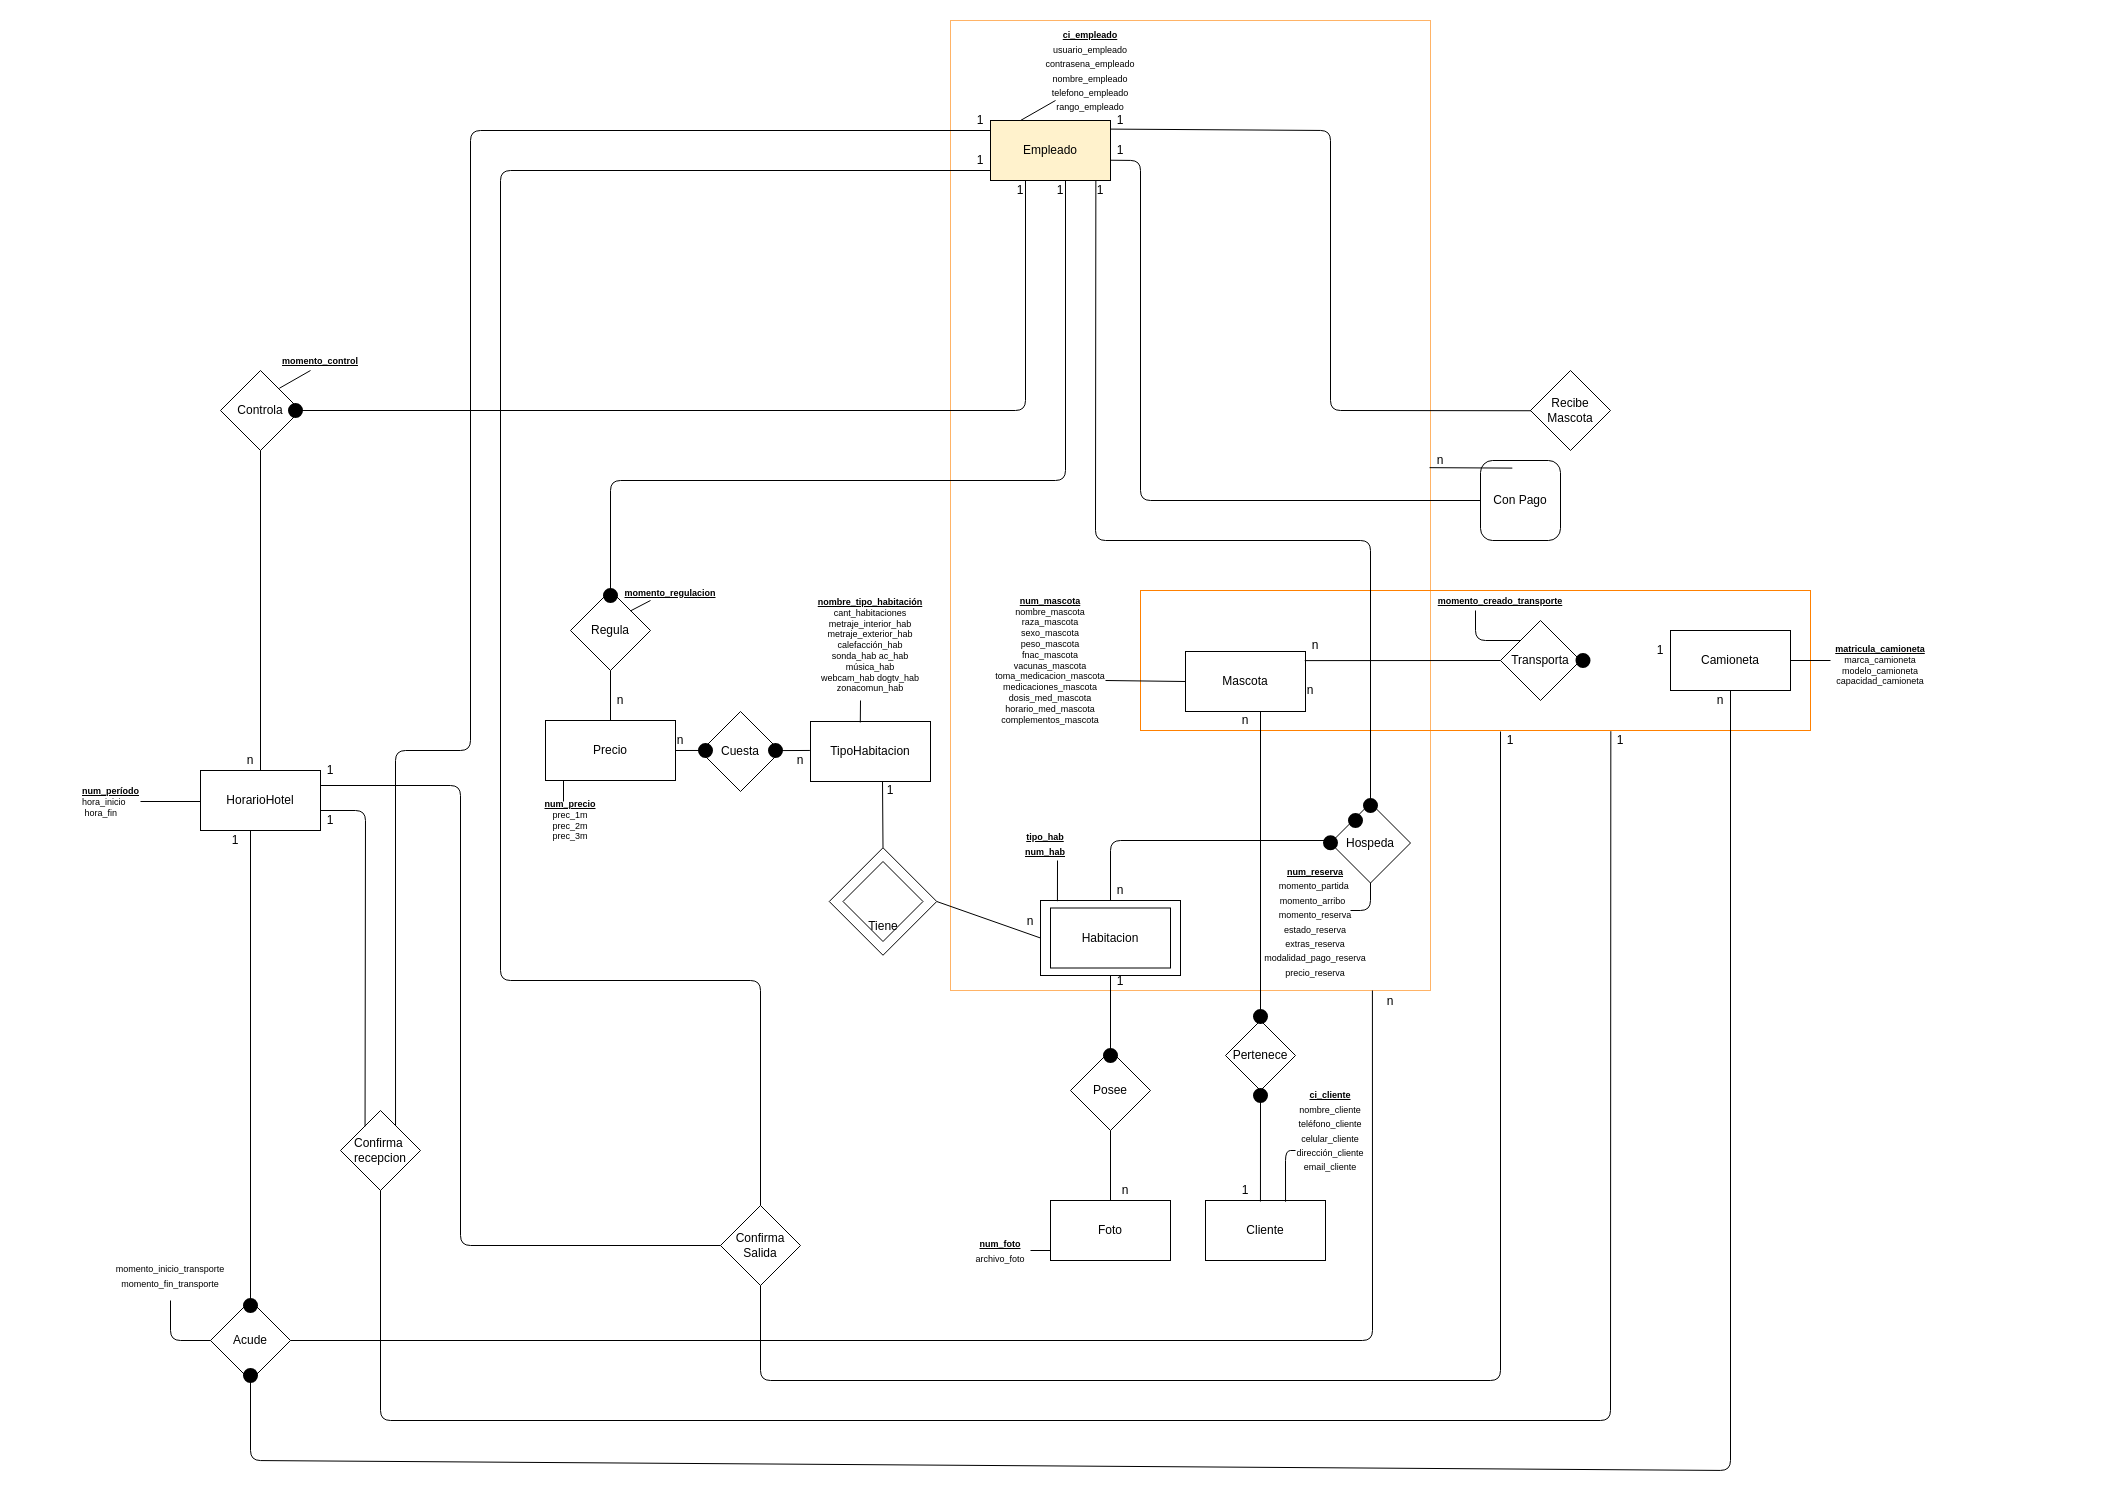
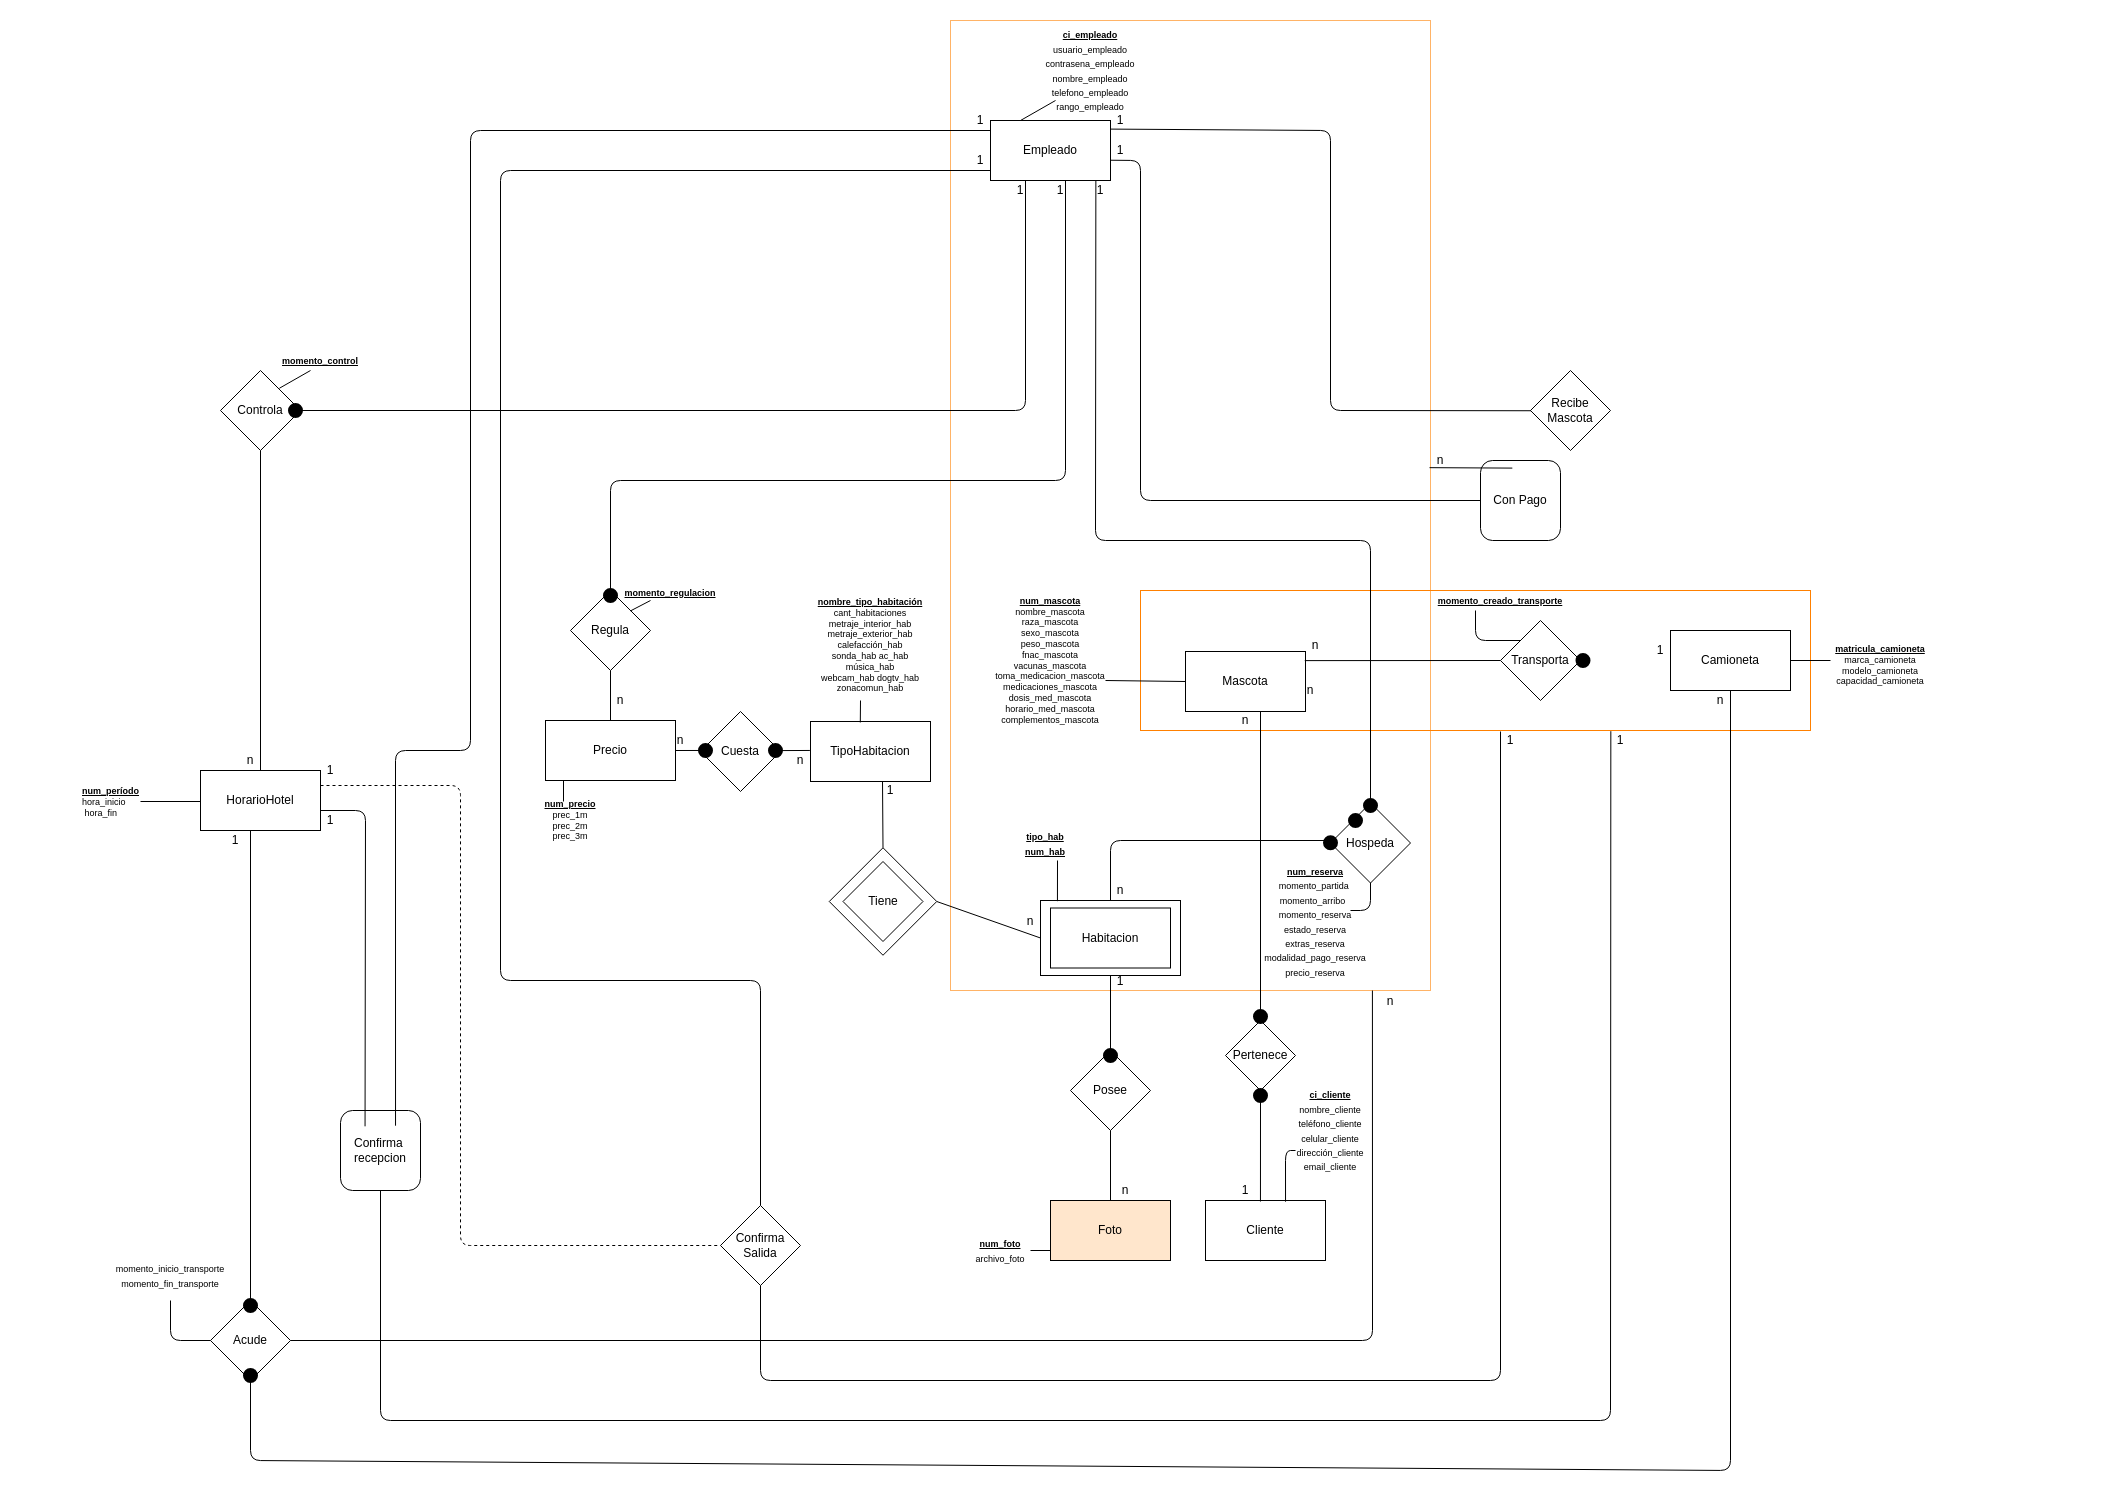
node "Empleado": fillcolor #fff2cc -> #ffffff
node "Tiene": moved (883, 927) -> (883, 902)
edge "HorarioHotel" -- "Confirma Salida": style solid -> dashed
node "Confirma recepcion": shape diamond -> rounded rectangle
node "Foto": fillcolor #ffffff -> #ffe6cc
